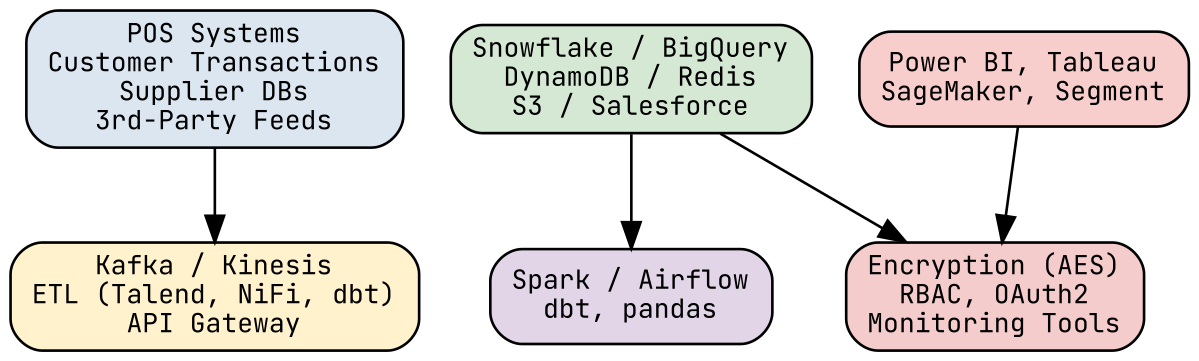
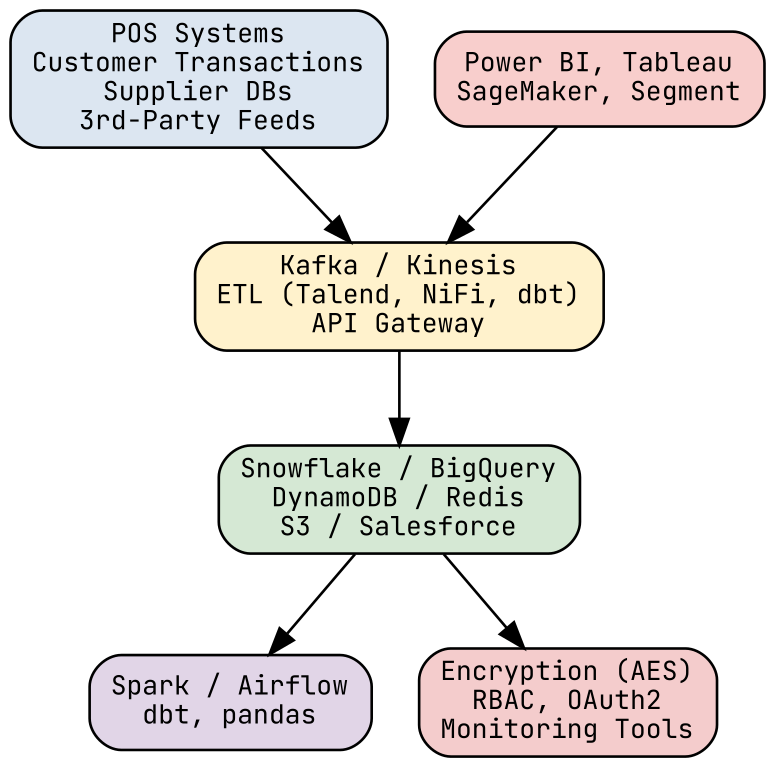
edge "Power BI, Tableau SageMaker, Segment" -> "Encryption (AES) RBAC, OAuth2 Monitoring Tools": now "Power BI, Tableau SageMaker, Segment" -> "Kafka / Kinesis ETL (Talend, NiFi, dbt) API Gateway"
edge "Kafka / Kinesis ETL (Talend, NiFi, dbt) API Gateway" -> "Snowflake / BigQuery DynamoDB / Redis S3 / Salesforce": added
